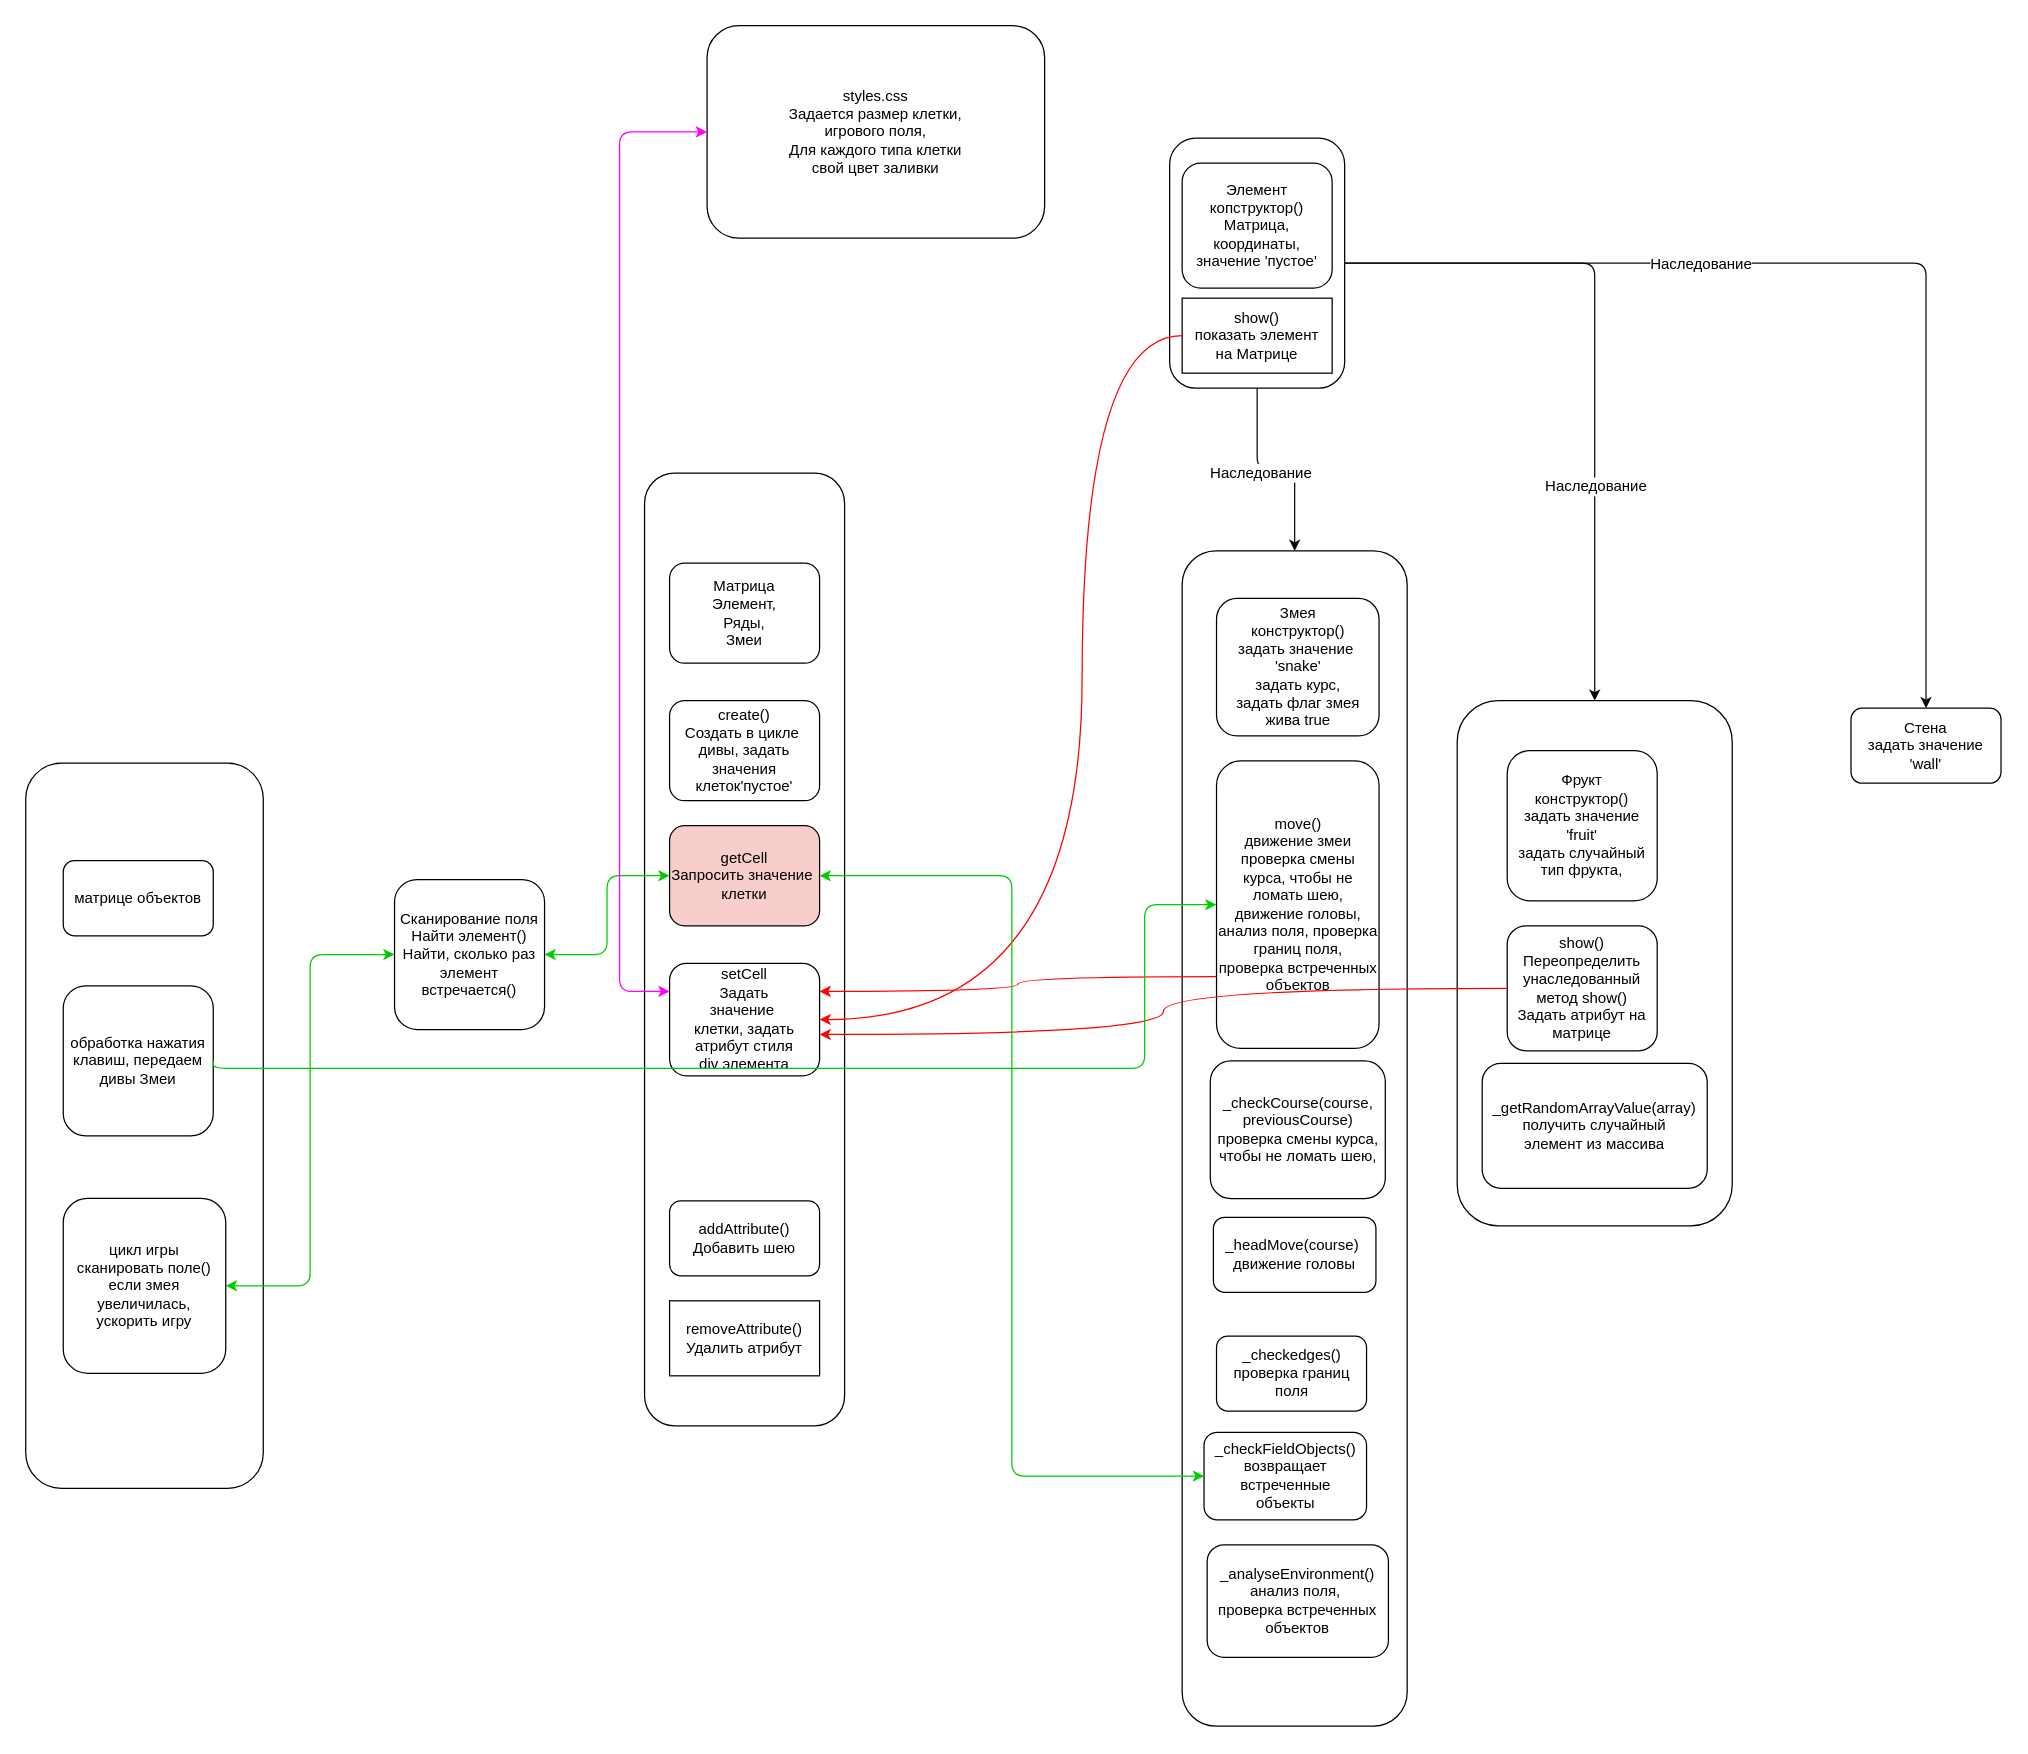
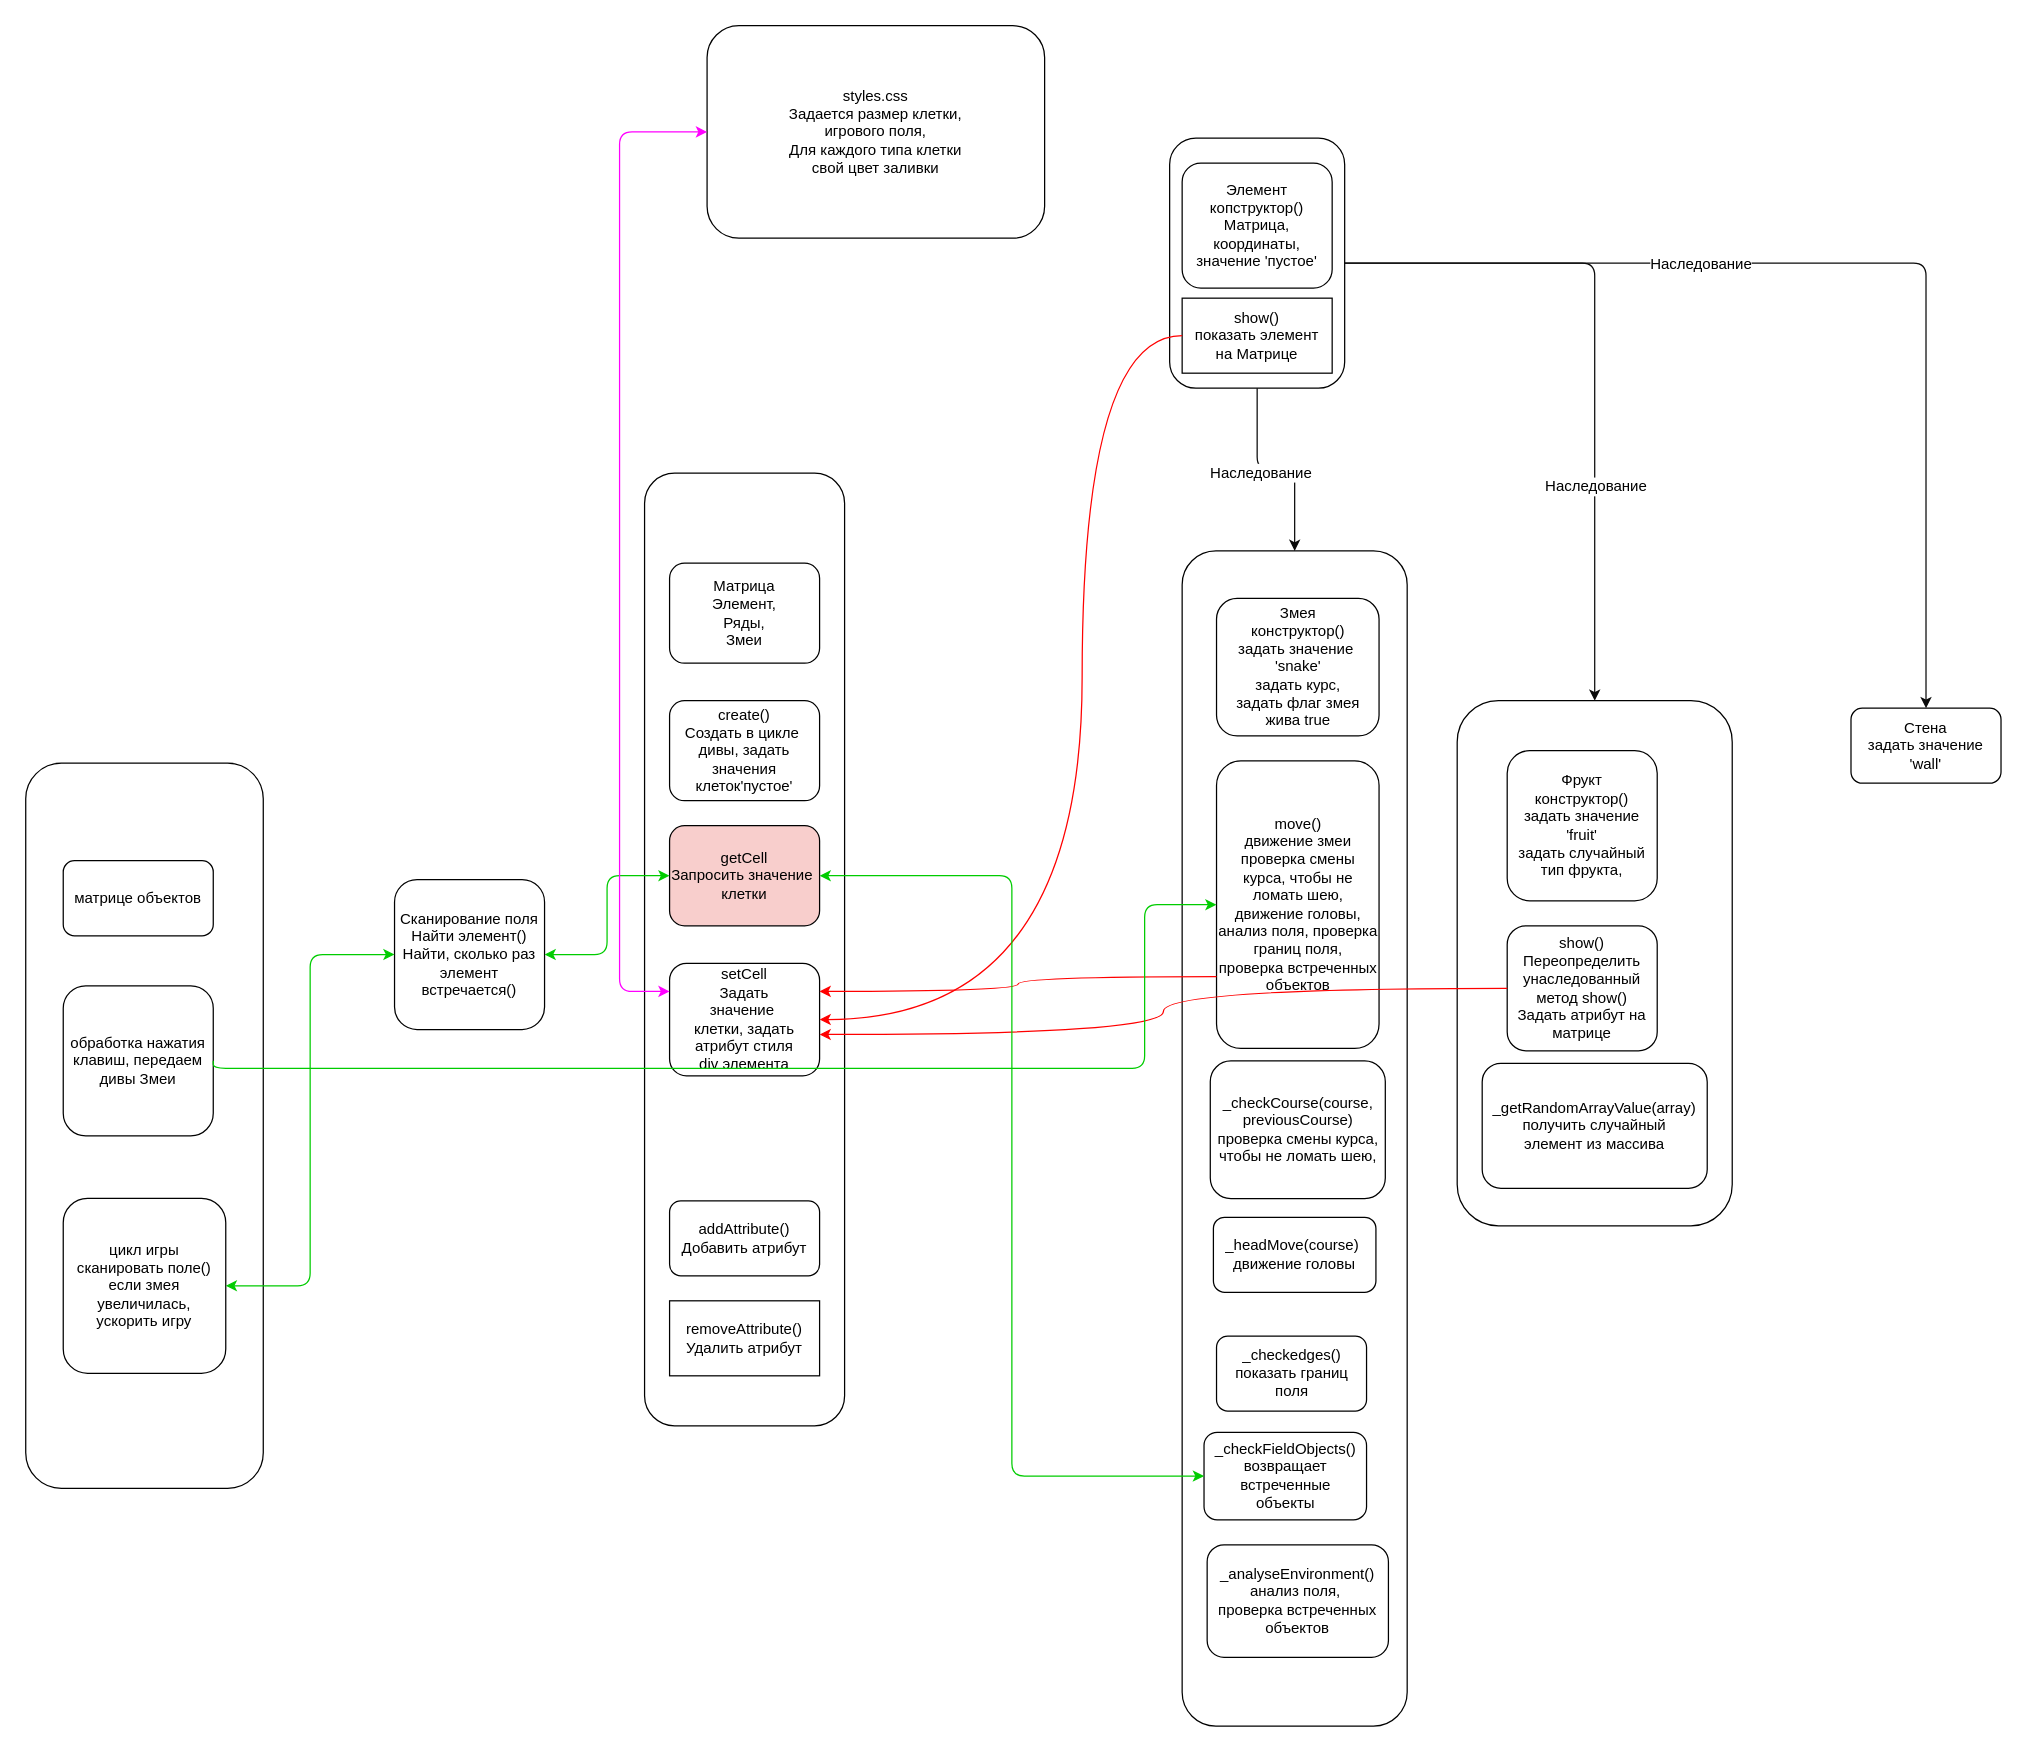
node "addAttribute() Добавить шею": label "addAttribute() Добавить шею" -> "addAttribute() Добавить атрибут"
node "_checkedges() проверка границ поля": label "_checkedges() проверка границ поля" -> "_checkedges() показать границ поля"
